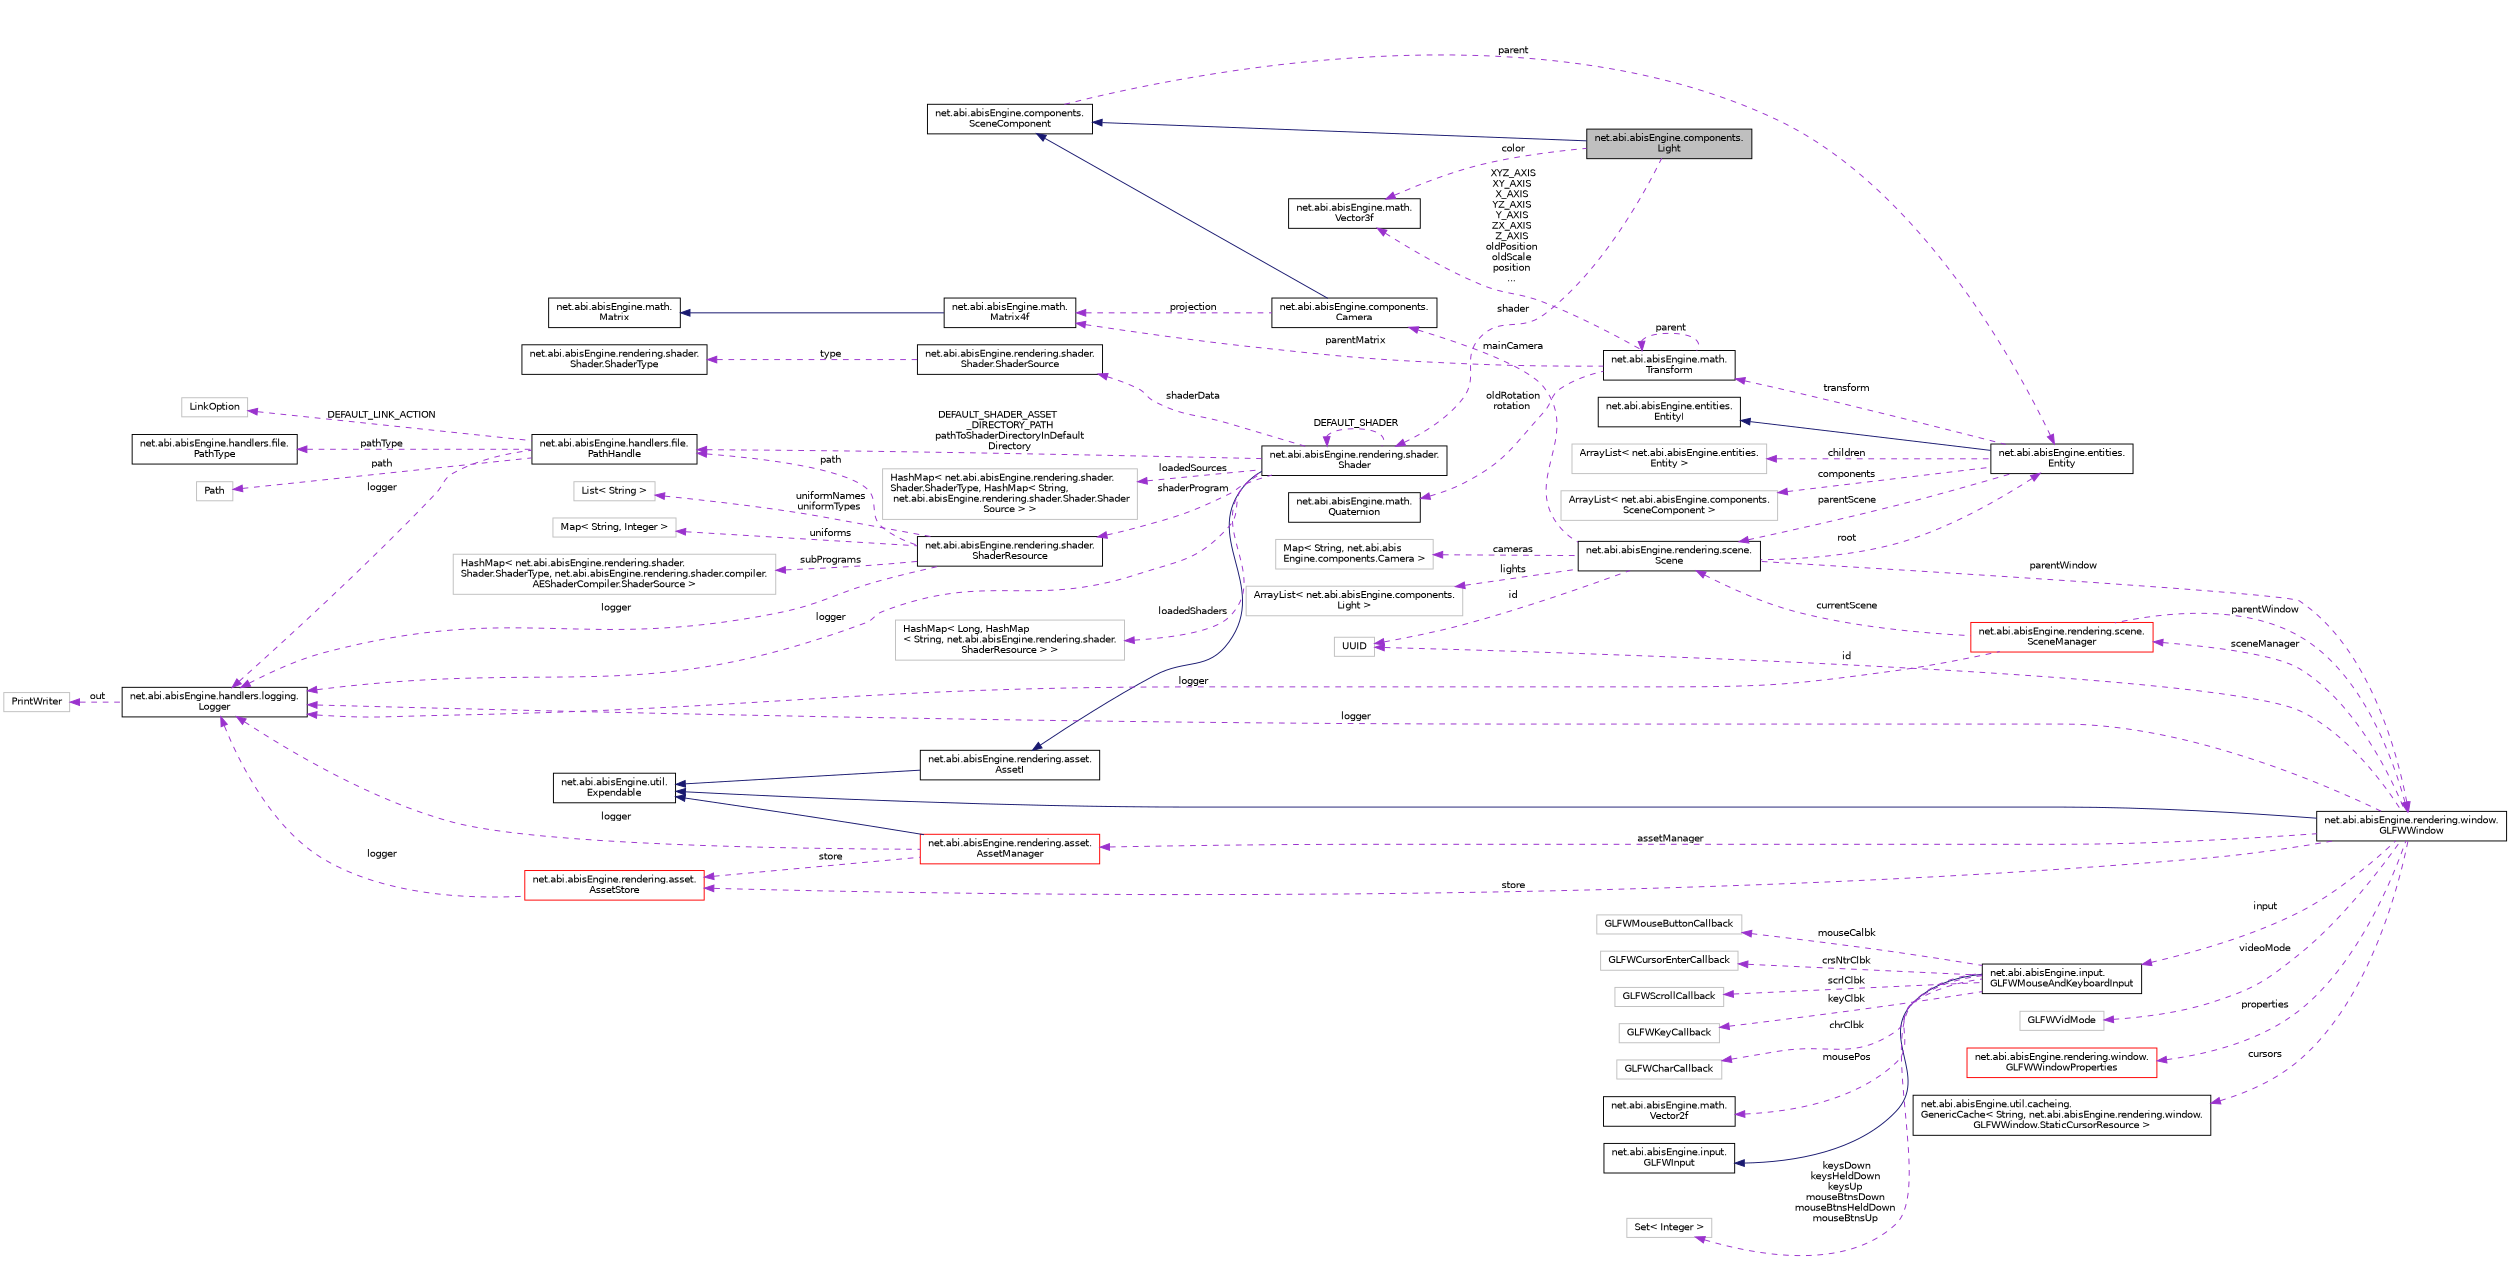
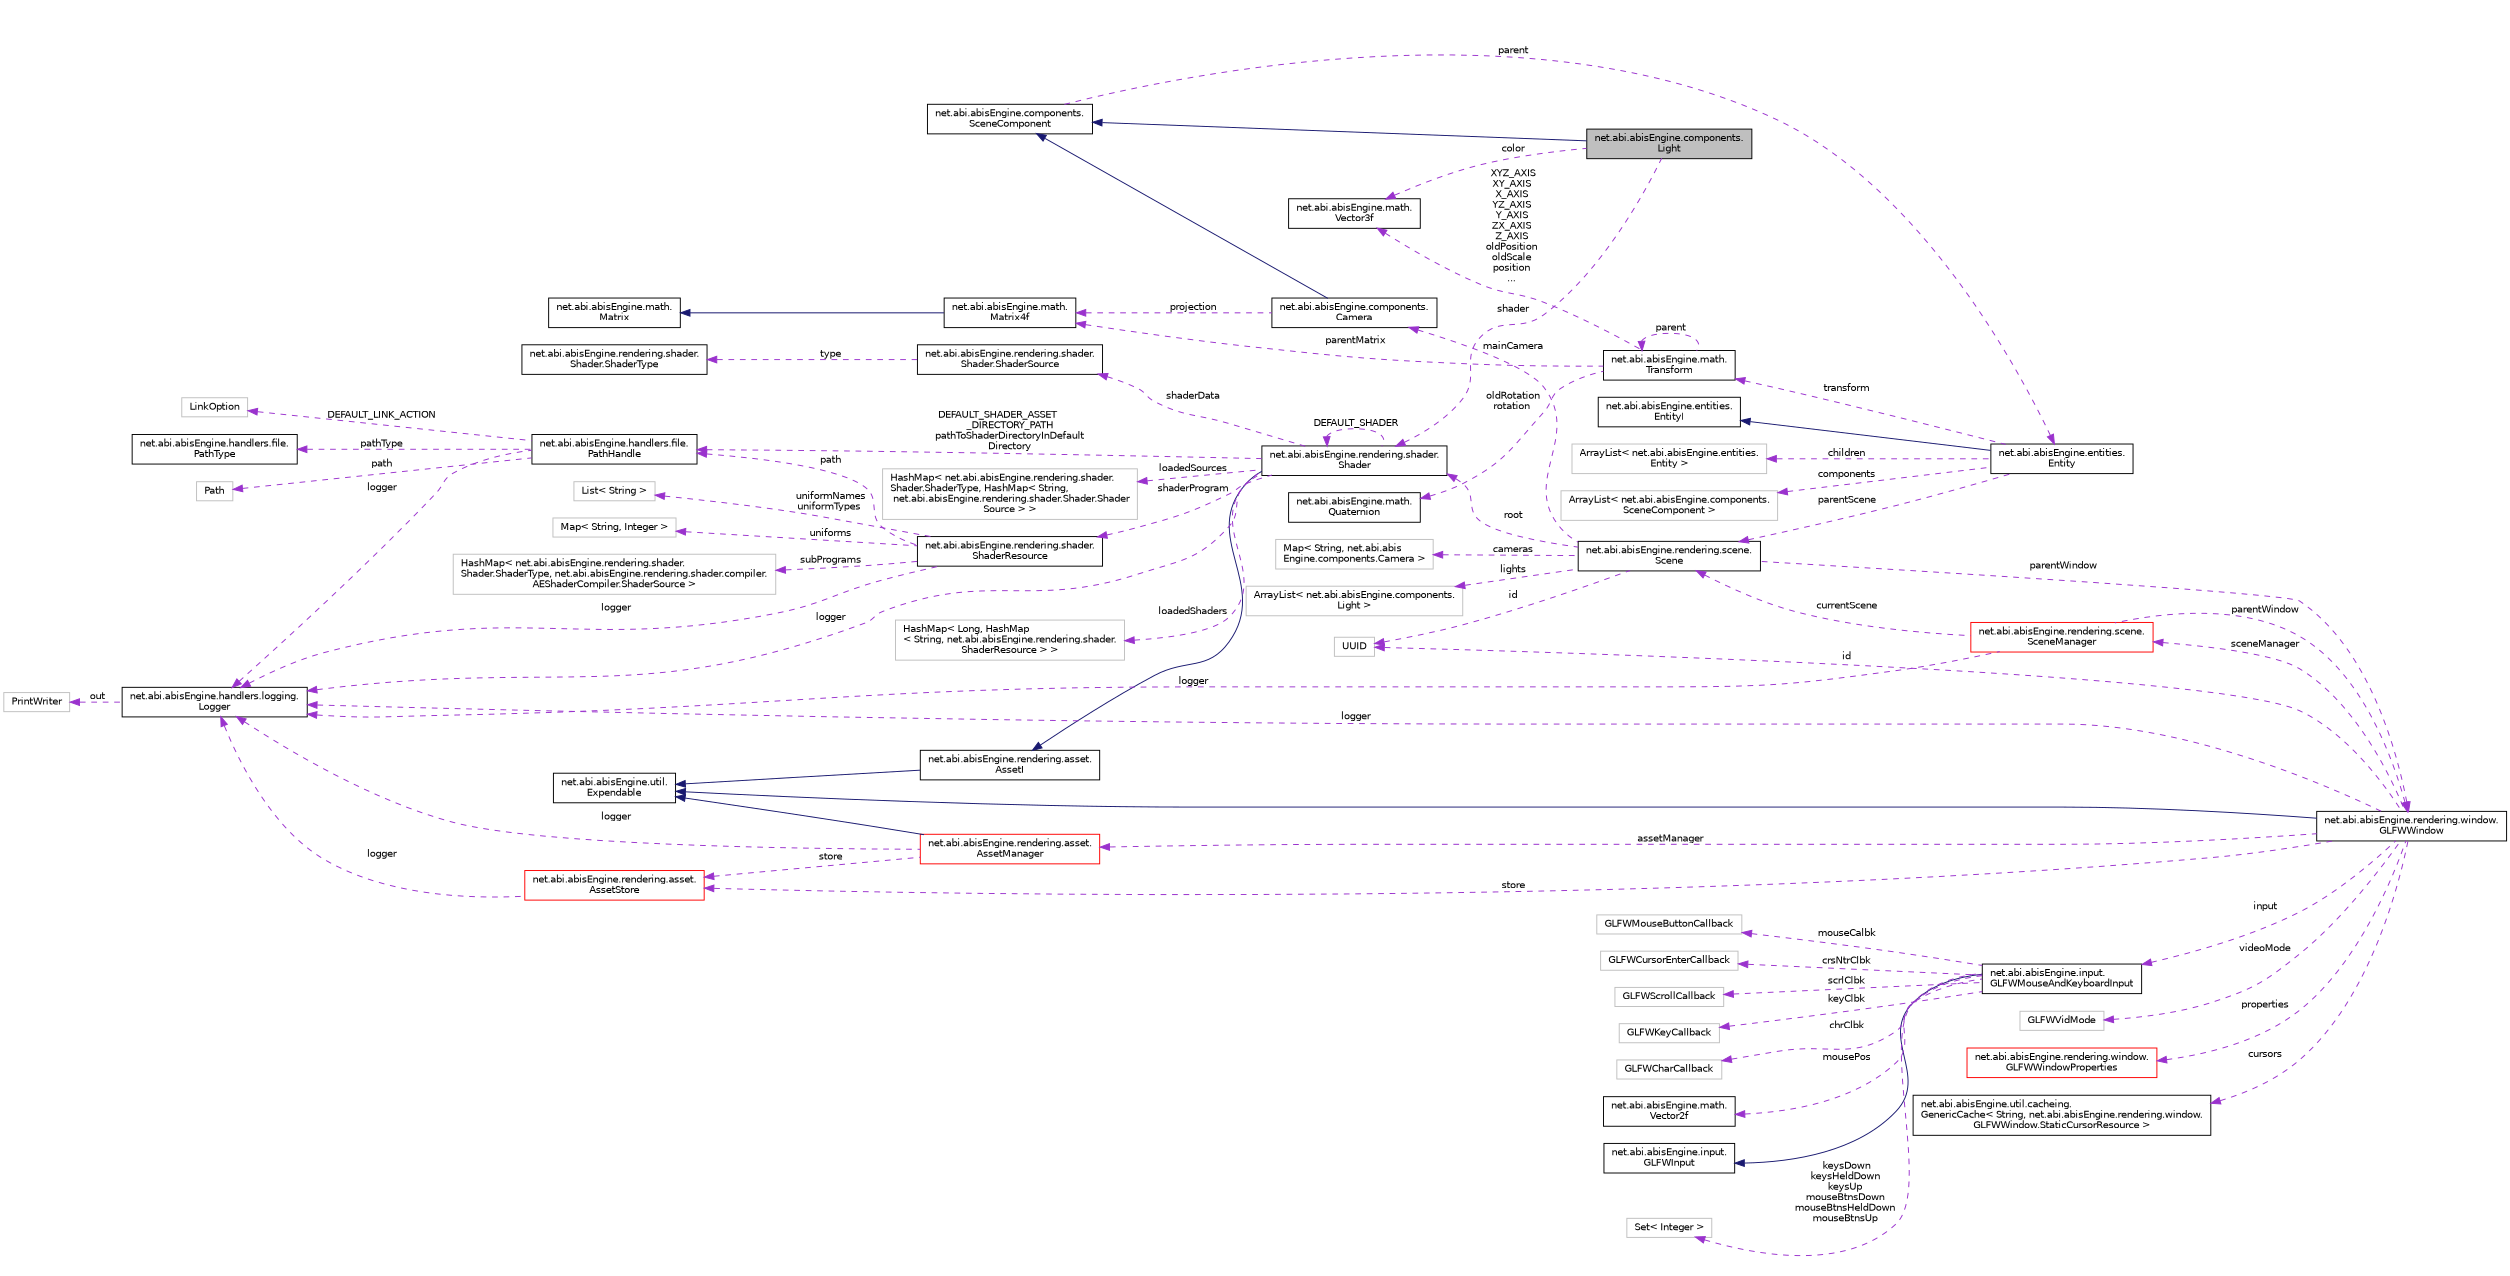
edge "net.abi.abisEngine.rendering.scene. Scene" -> "net.abi.abisEngine.entities. Entity": now "net.abi.abisEngine.rendering.scene. Scene" -> "net.abi.abisEngine.rendering.shader. Shader"
